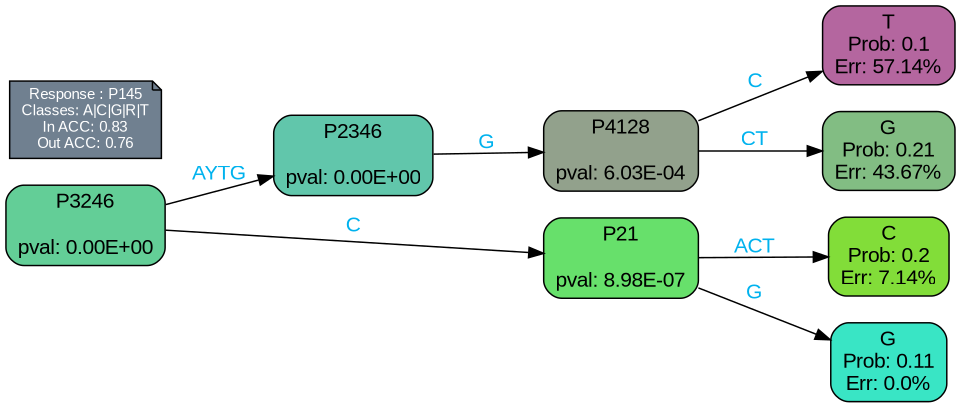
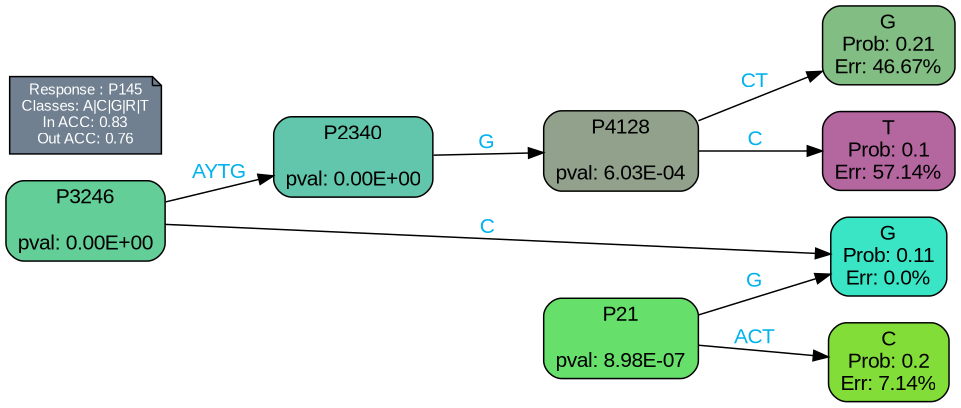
node "G Prob: 0.21 Err: 43.67%": label "G Prob: 0.21 Err: 43.67%" -> "G Prob: 0.21 Err: 46.67%"
node "P2346 pval: 0.00E+00": label "P2346 pval: 0.00E+00" -> "P2340 pval: 0.00E+00"
edge "P3246 pval: 0.00E+00" -> "P21 pval: 8.98E-07": now "P3246 pval: 0.00E+00" -> "G Prob: 0.11 Err: 0.0%"
